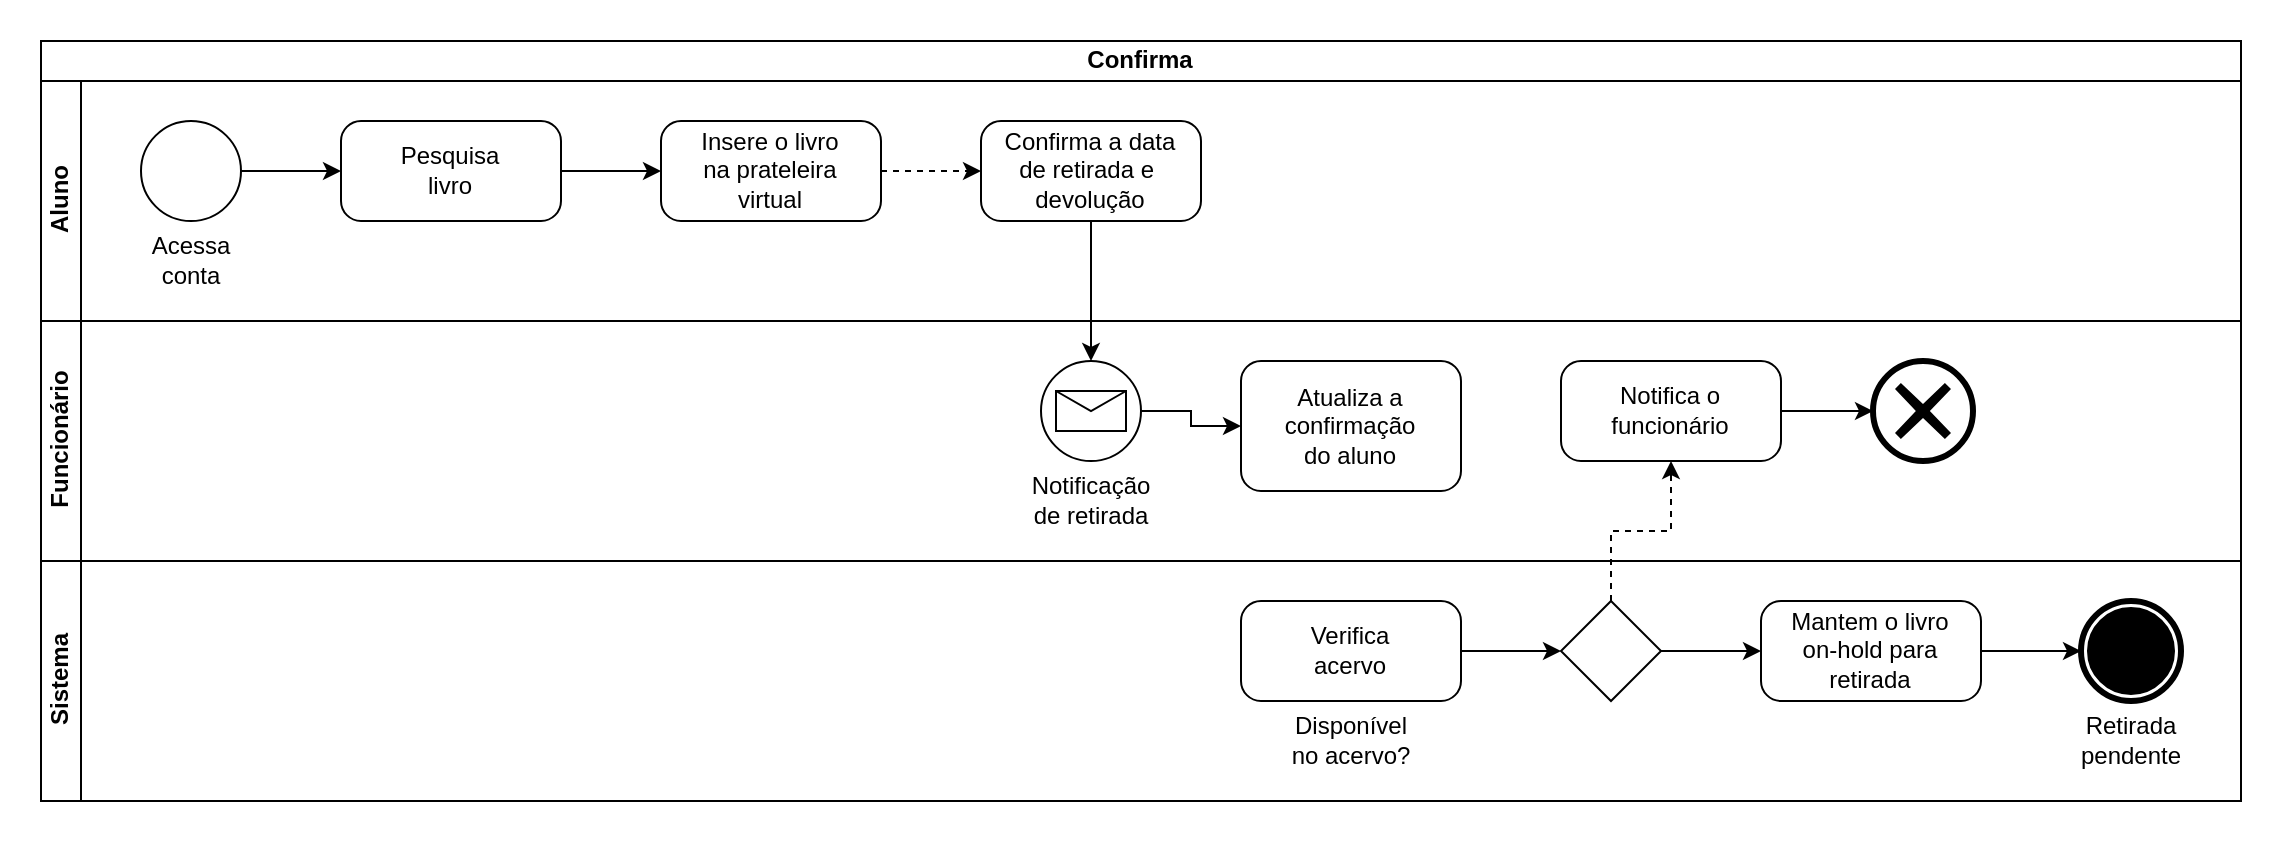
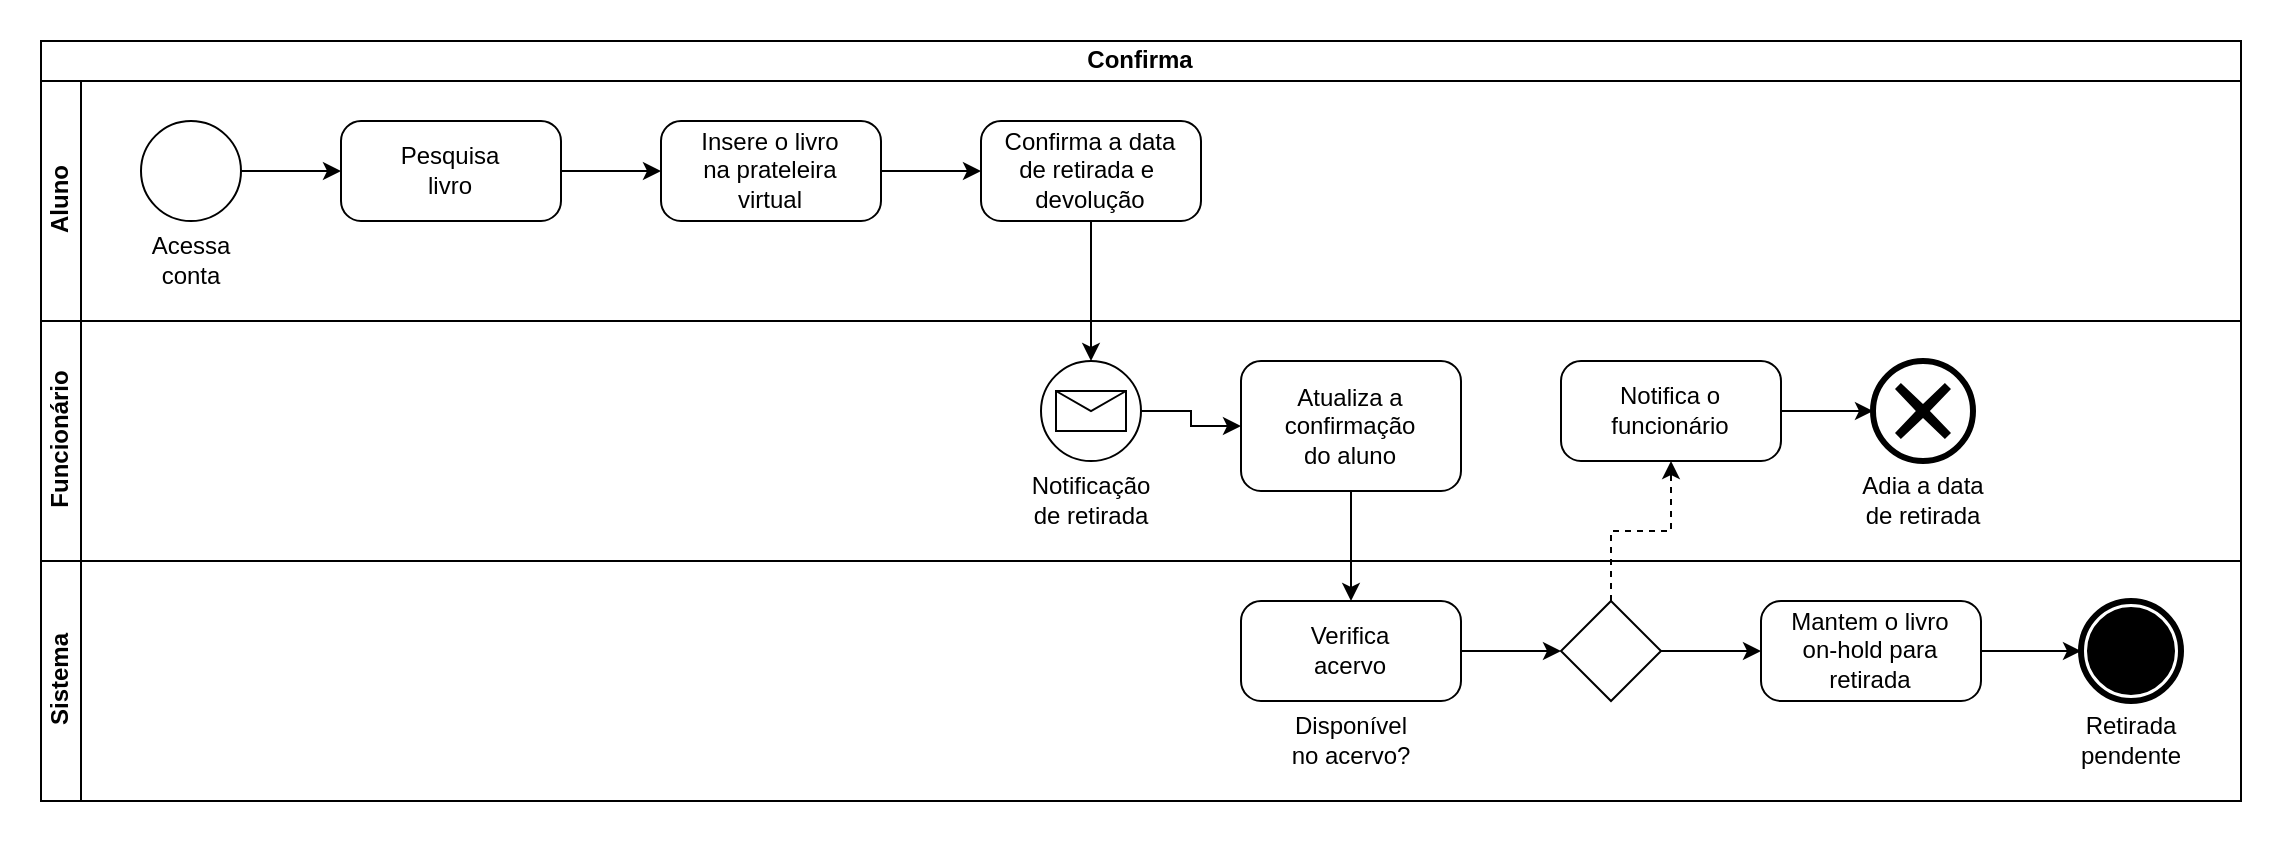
edge "Insere o livro na prateleira virtual" -> "Confirma a data de retirada e devolução": style dashed -> solid
node "Adia a data de retirada": added
edge "Atualiza a confirmação do aluno" -> "Verifica acervo": added
